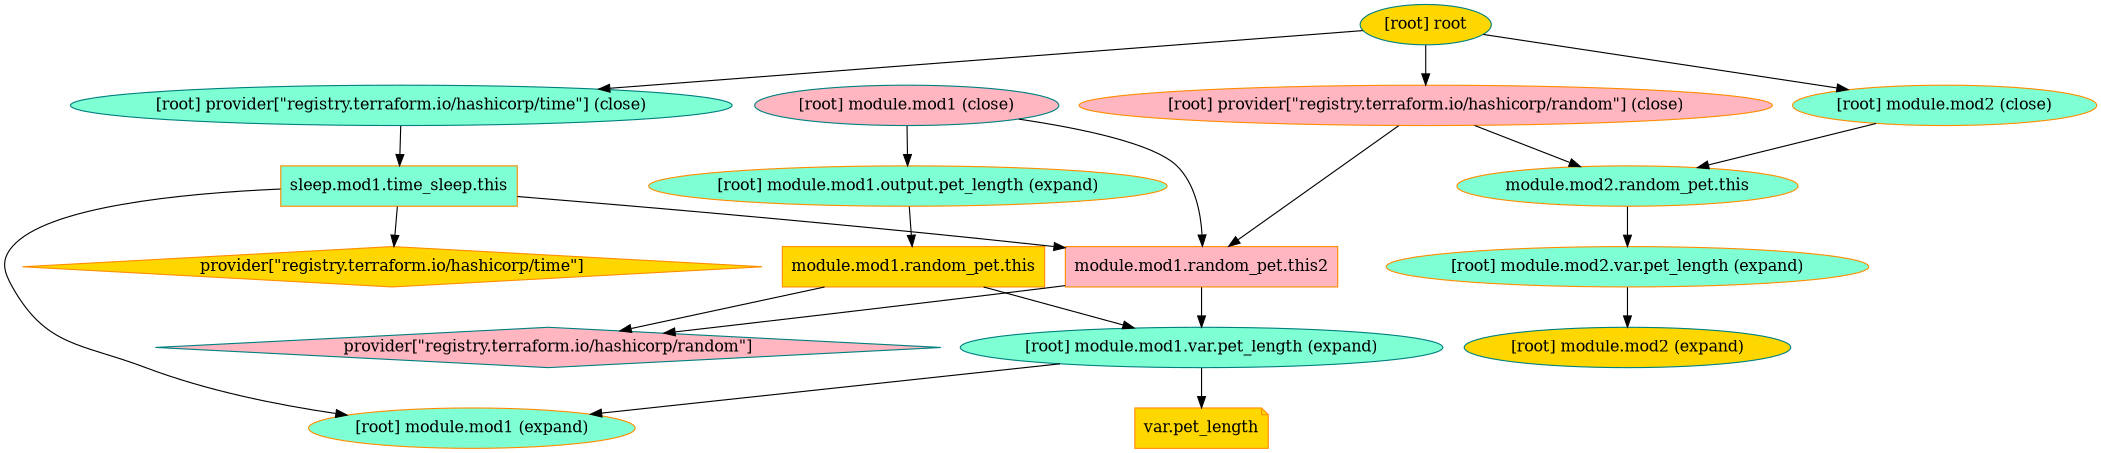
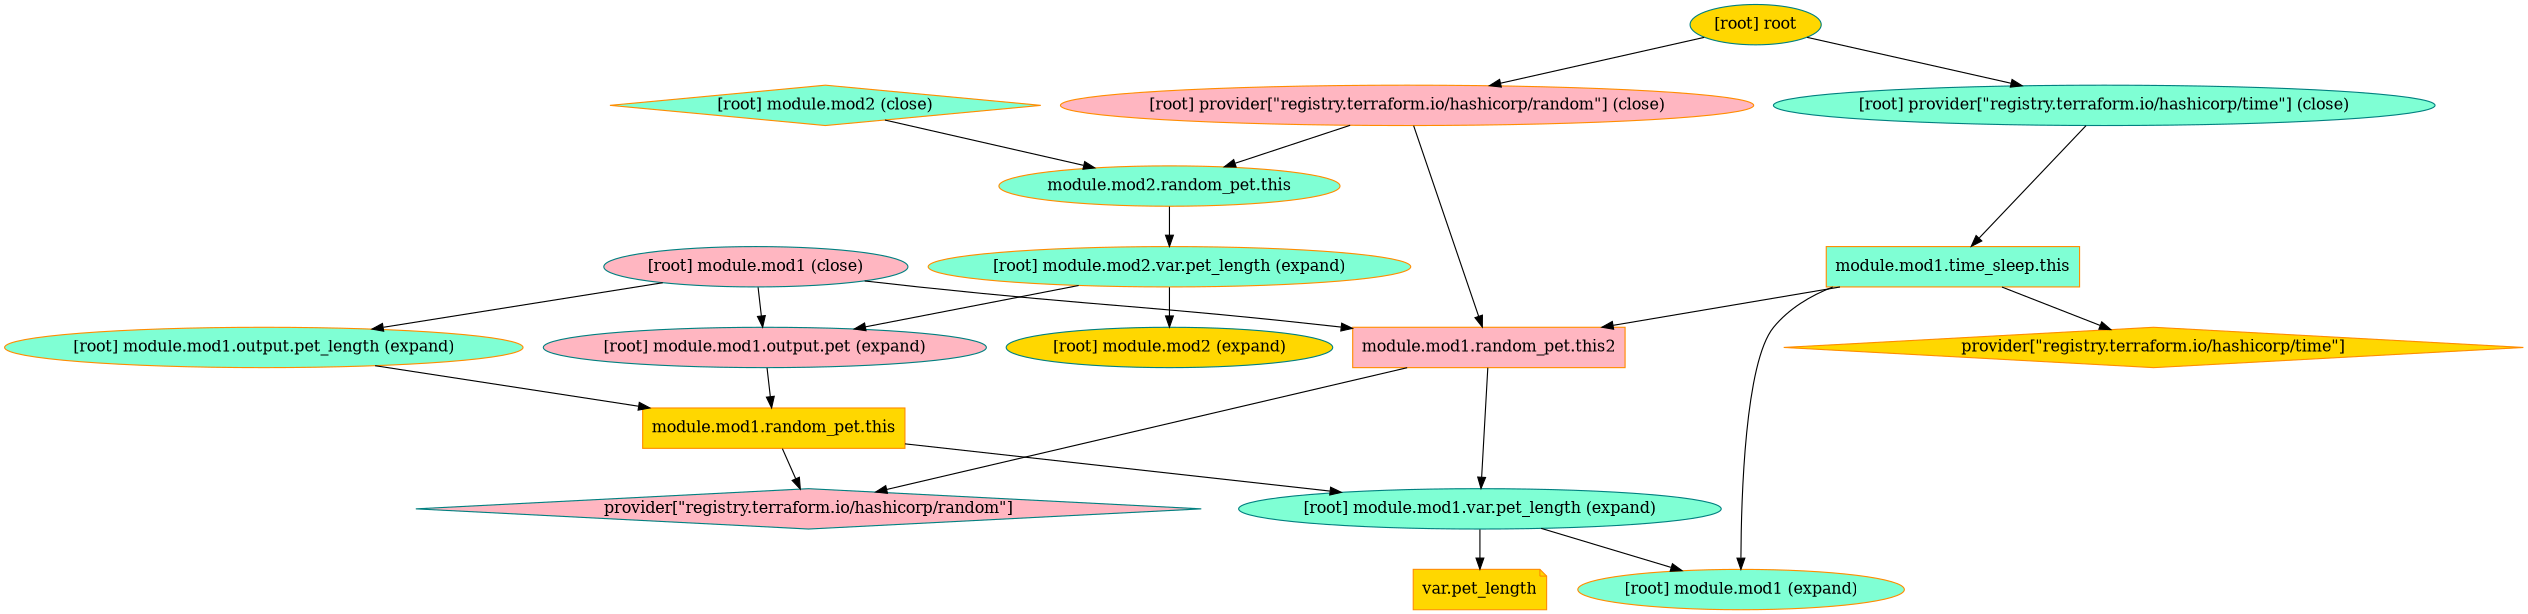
edge "[root] root" -> "[root] module.mod2 (close)": removed
node "[root] module.mod2 (close)": shape ellipse -> diamond
node "sleep.mod1.time_sleep.this": label "sleep.mod1.time_sleep.this" -> "module.mod1.time_sleep.this"
node "[root] module.mod1.output.pet (expand)": added
